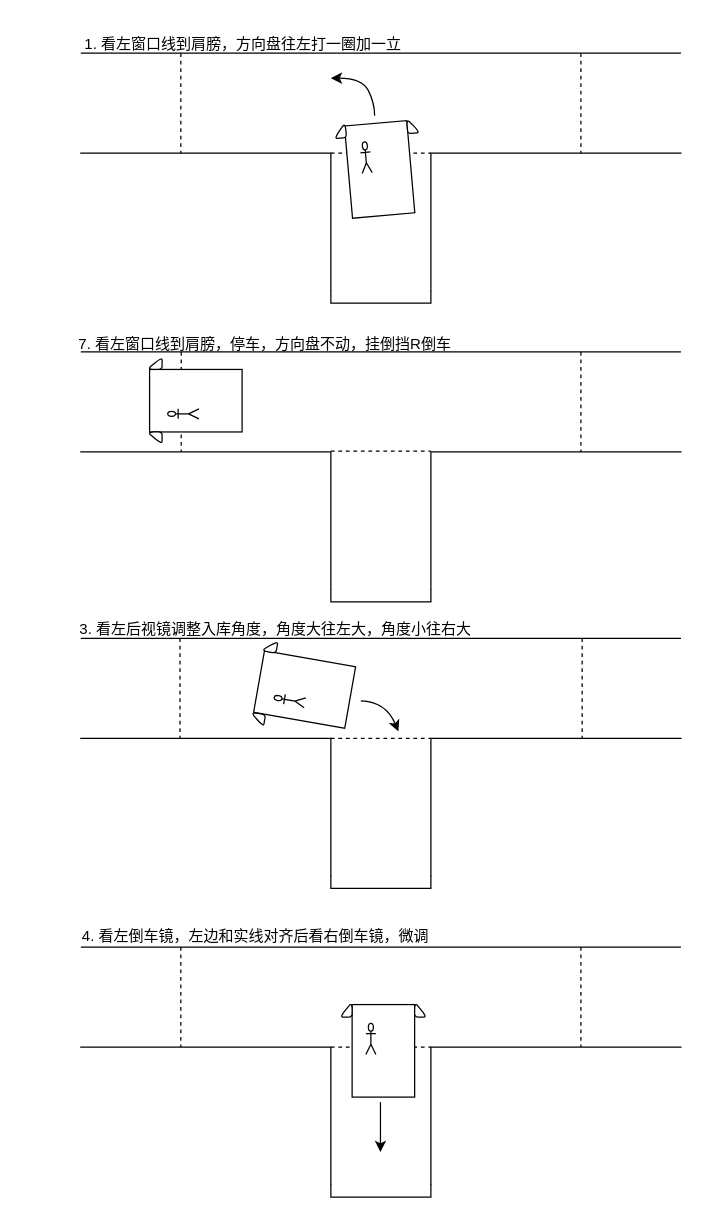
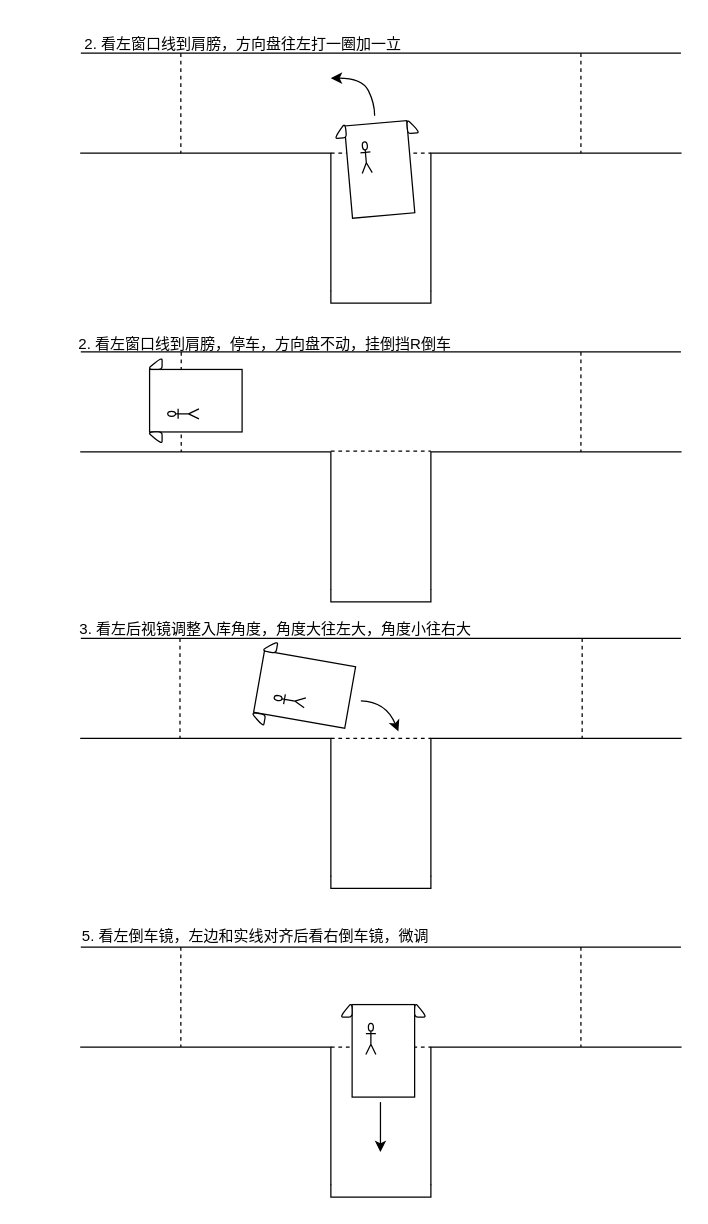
node "1. 看左窗口线到肩膀，方向盘往左打一圈加一立": label "1. 看左窗口线到肩膀，方向盘往左打一圈加一立" -> "2. 看左窗口线到肩膀，方向盘往左打一圈加一立"
node "7. 看左窗口线到肩膀，停车，方向盘不动，挂倒挡R倒车": label "7. 看左窗口线到肩膀，停车，方向盘不动，挂倒挡R倒车" -> "2. 看左窗口线到肩膀，停车，方向盘不动，挂倒挡R倒车"
node "4. 看左倒车镜，左边和实线对齐后看右倒车镜，微调": label "4. 看左倒车镜，左边和实线对齐后看右倒车镜，微调" -> "5. 看左倒车镜，左边和实线对齐后看右倒车镜，微调"
